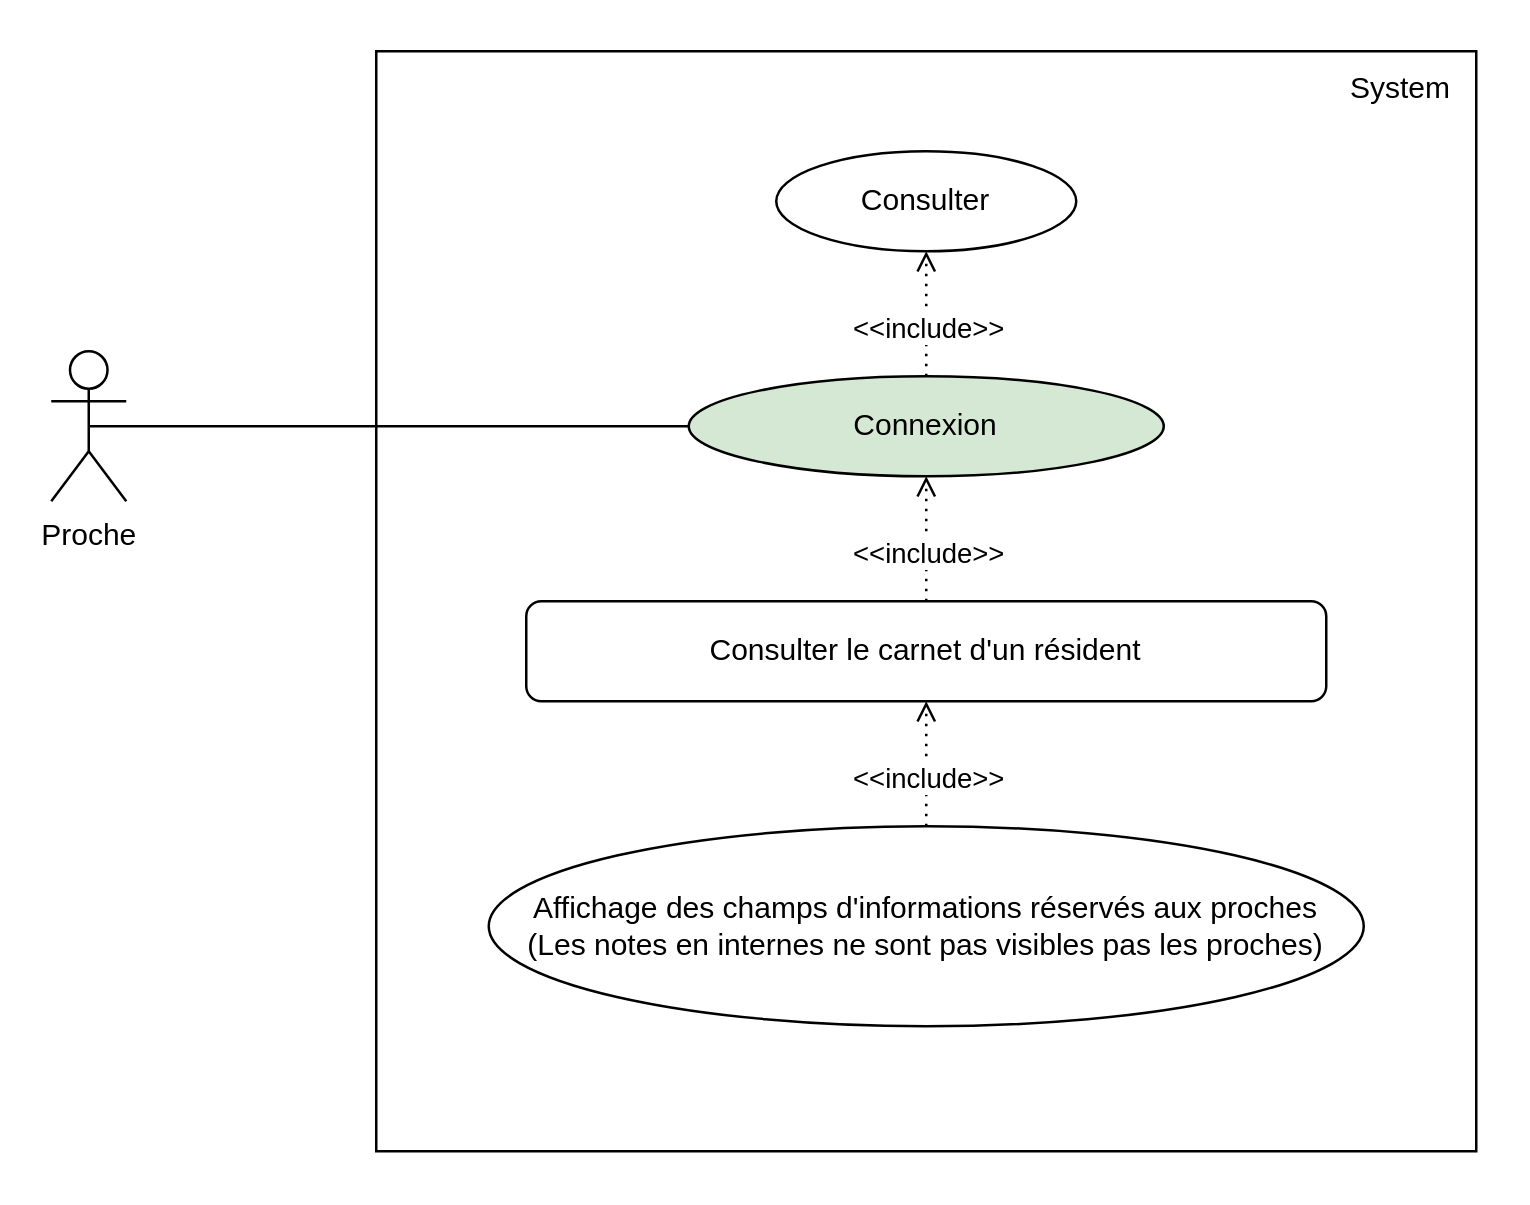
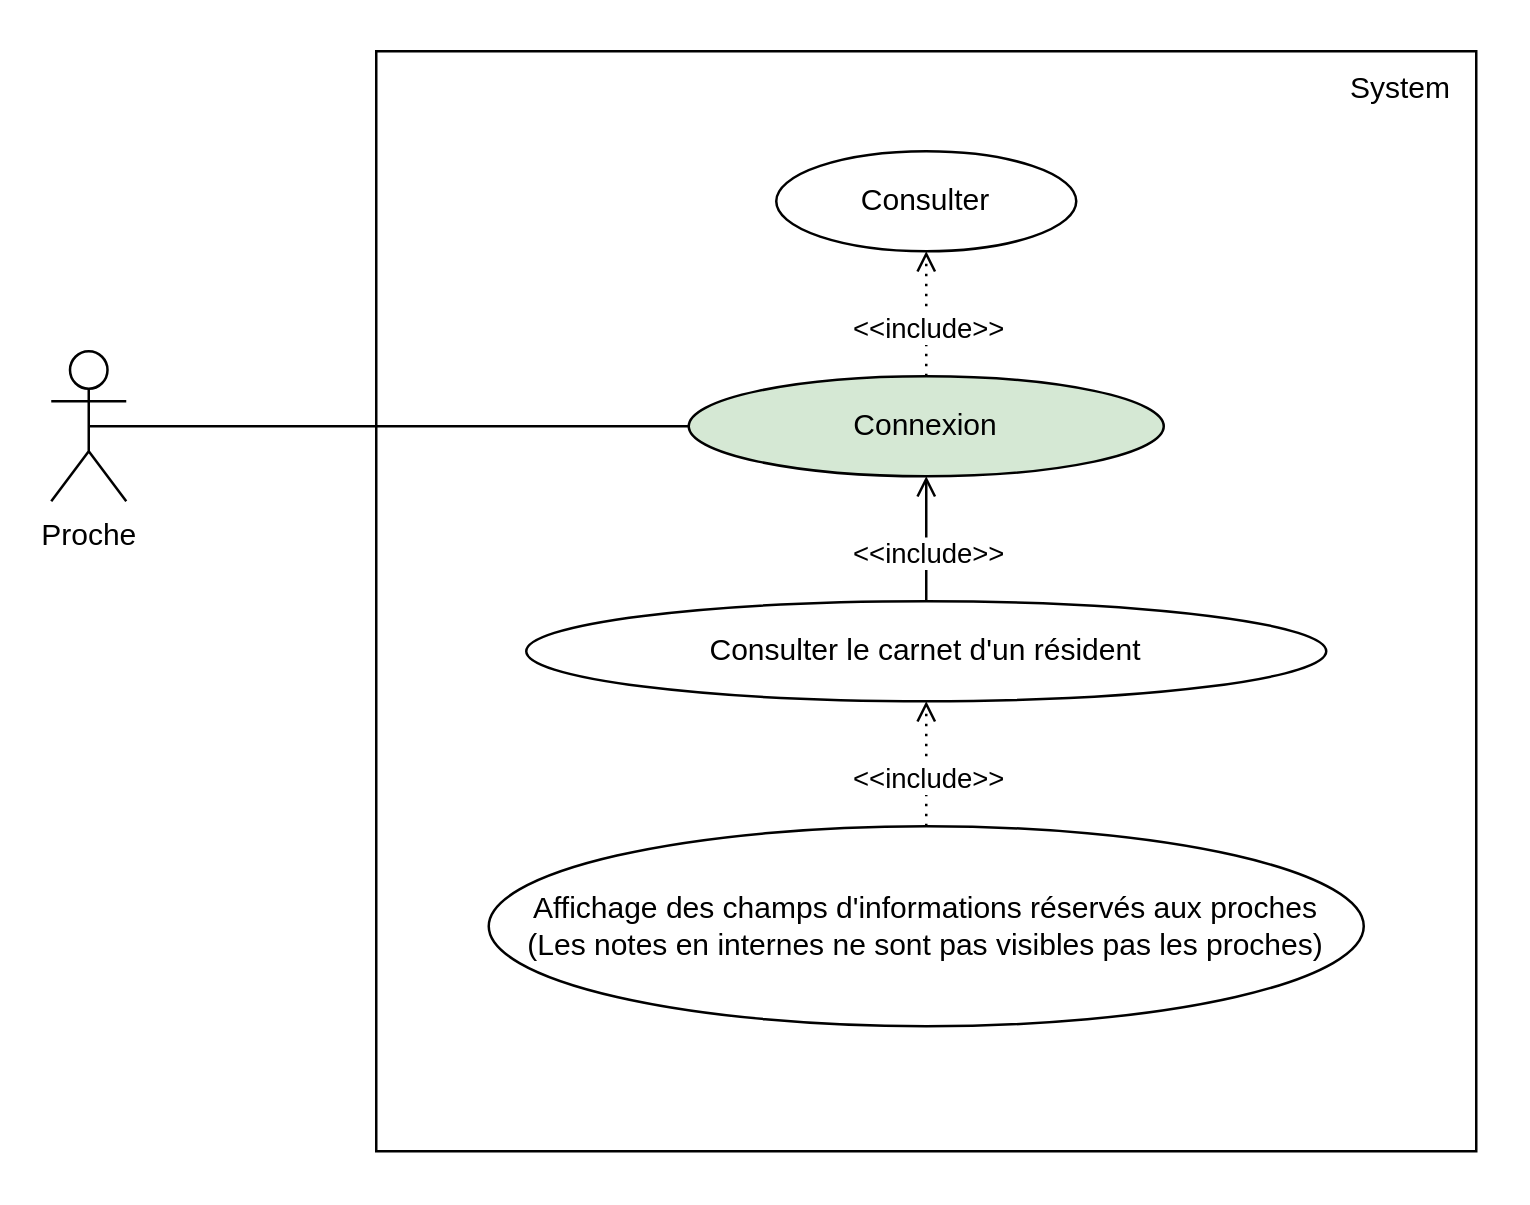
edge "Consulter le carnet d'un résident" -> "Connexion": style dashed -> solid
node "Consulter le carnet d'un résident": shape rounded rectangle -> ellipse
